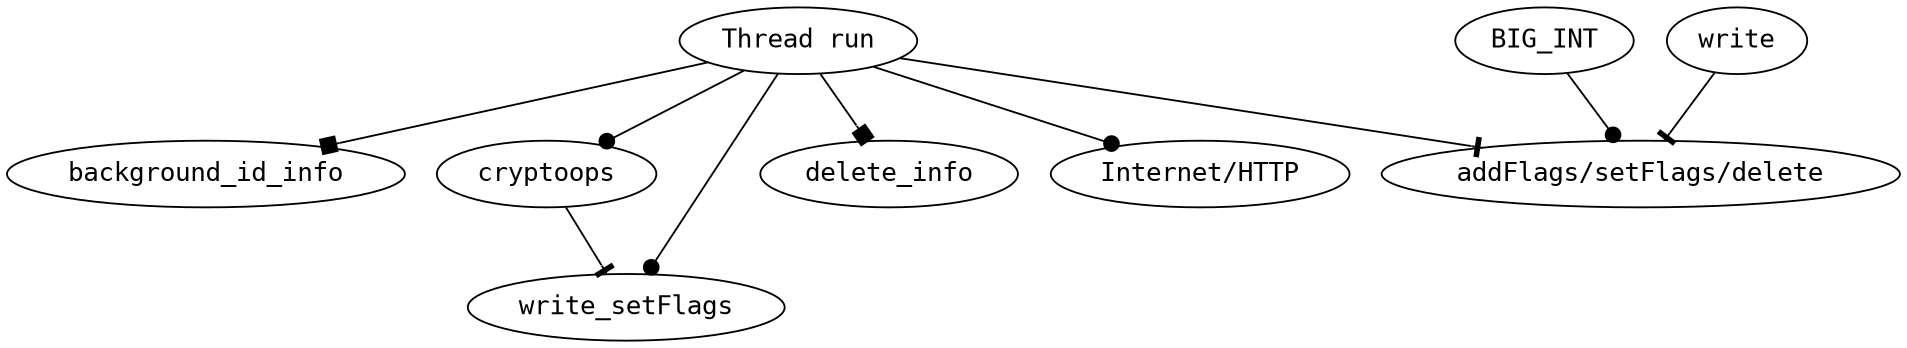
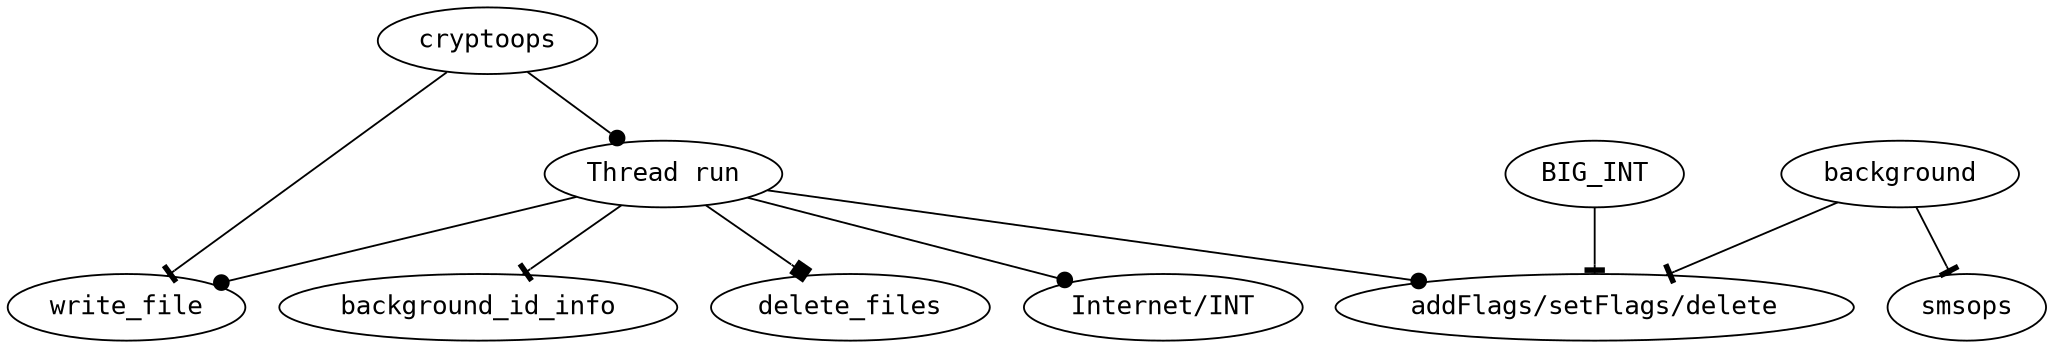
node "write": label "write" -> "background"
edge "BIG_INT" -> "addFlags/setFlags/delete": arrowhead dot -> tee
edge "Thread run" -> "addFlags/setFlags/delete": arrowhead tee -> dot
edge "Thread run" -> "background_id_info": arrowhead box -> tee
edge "Thread run" -> "cryptoops": reversed
node "delete_info": label "delete_info" -> "delete_files"
node "Internet/HTTP": label "Internet/HTTP" -> "Internet/INT"
node "write_setFlags": label "write_setFlags" -> "write_file"
node "smsops": added
